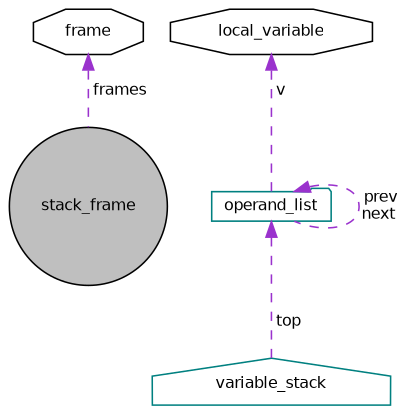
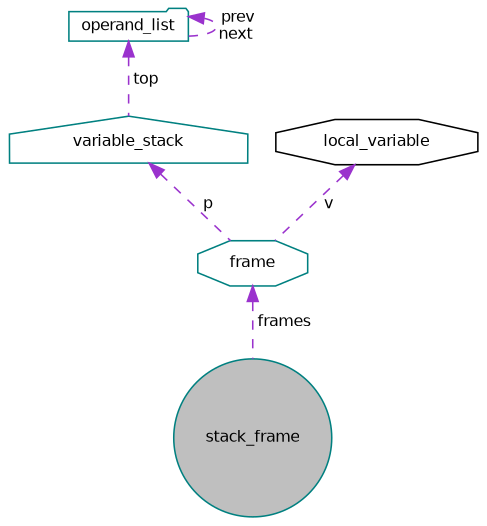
node "frame": color black -> teal
edge "operand_list" -> "local_variable": now "frame" -> "local_variable"
node "stack_frame": color black -> teal
edge "frame" -> "variable_stack": added, label "p"
